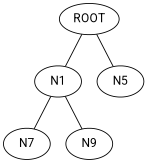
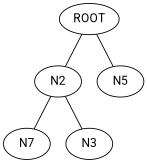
node "N1": label "N1" -> "N2"
node "N9": label "N9" -> "N3"
